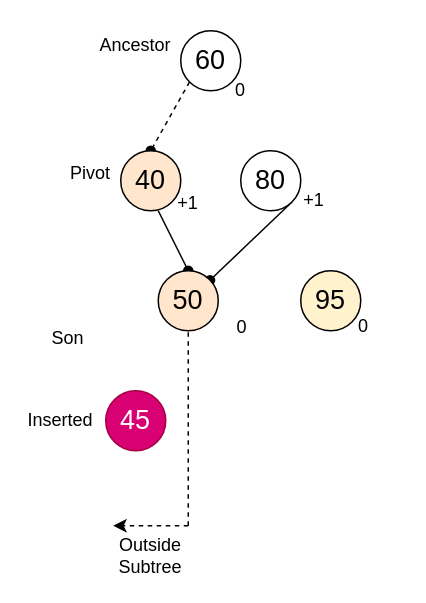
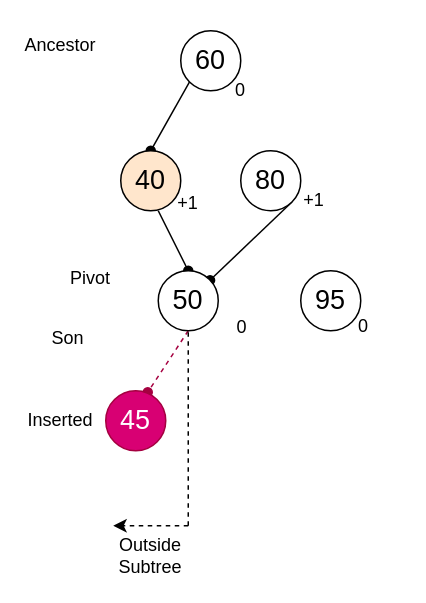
node "Ancestor": moved (136, 46) -> (61, 46)
edge "60" -> "40": style dashed -> solid
node "Pivot": moved (91, 173) -> (91, 278)
node "50": fillcolor #ffe6cc -> #ffffff
node "95": fillcolor #fff2cc -> #ffffff
edge "50" -> "45": added
